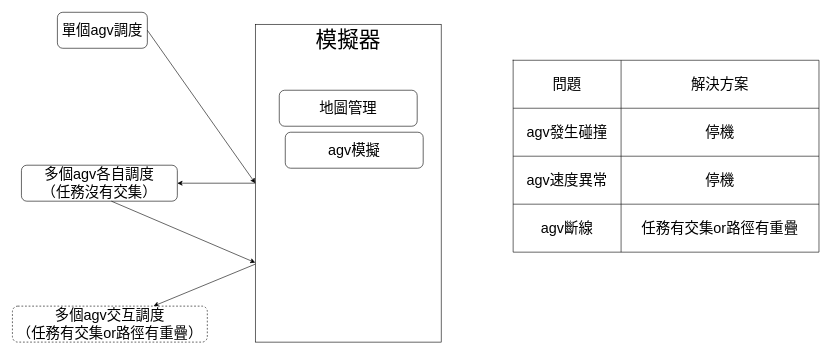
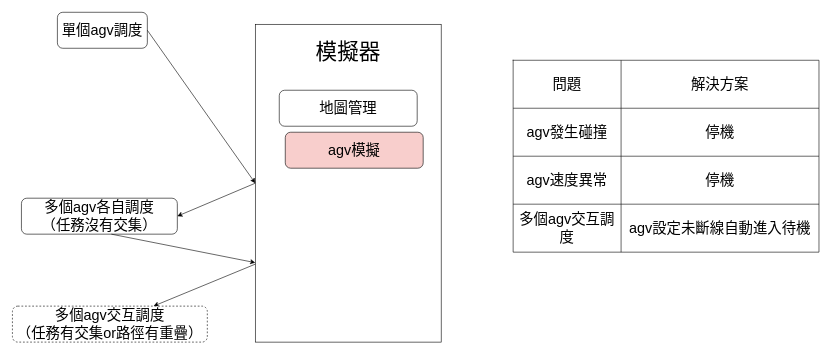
node "模擬器": moved (348, 39) -> (348, 51)
node "agv模擬": fillcolor #ffffff -> #f8cecc
node "多個agv各自調度 （任務沒有交集）": moved (99, 183) -> (99, 216)
node "agv斷線": label "agv斷線" -> "多個agv交互調度"
node "任務有交集or路徑有重疊": label "任務有交集or路徑有重疊" -> "agv設定未斷線自動進入待機"
